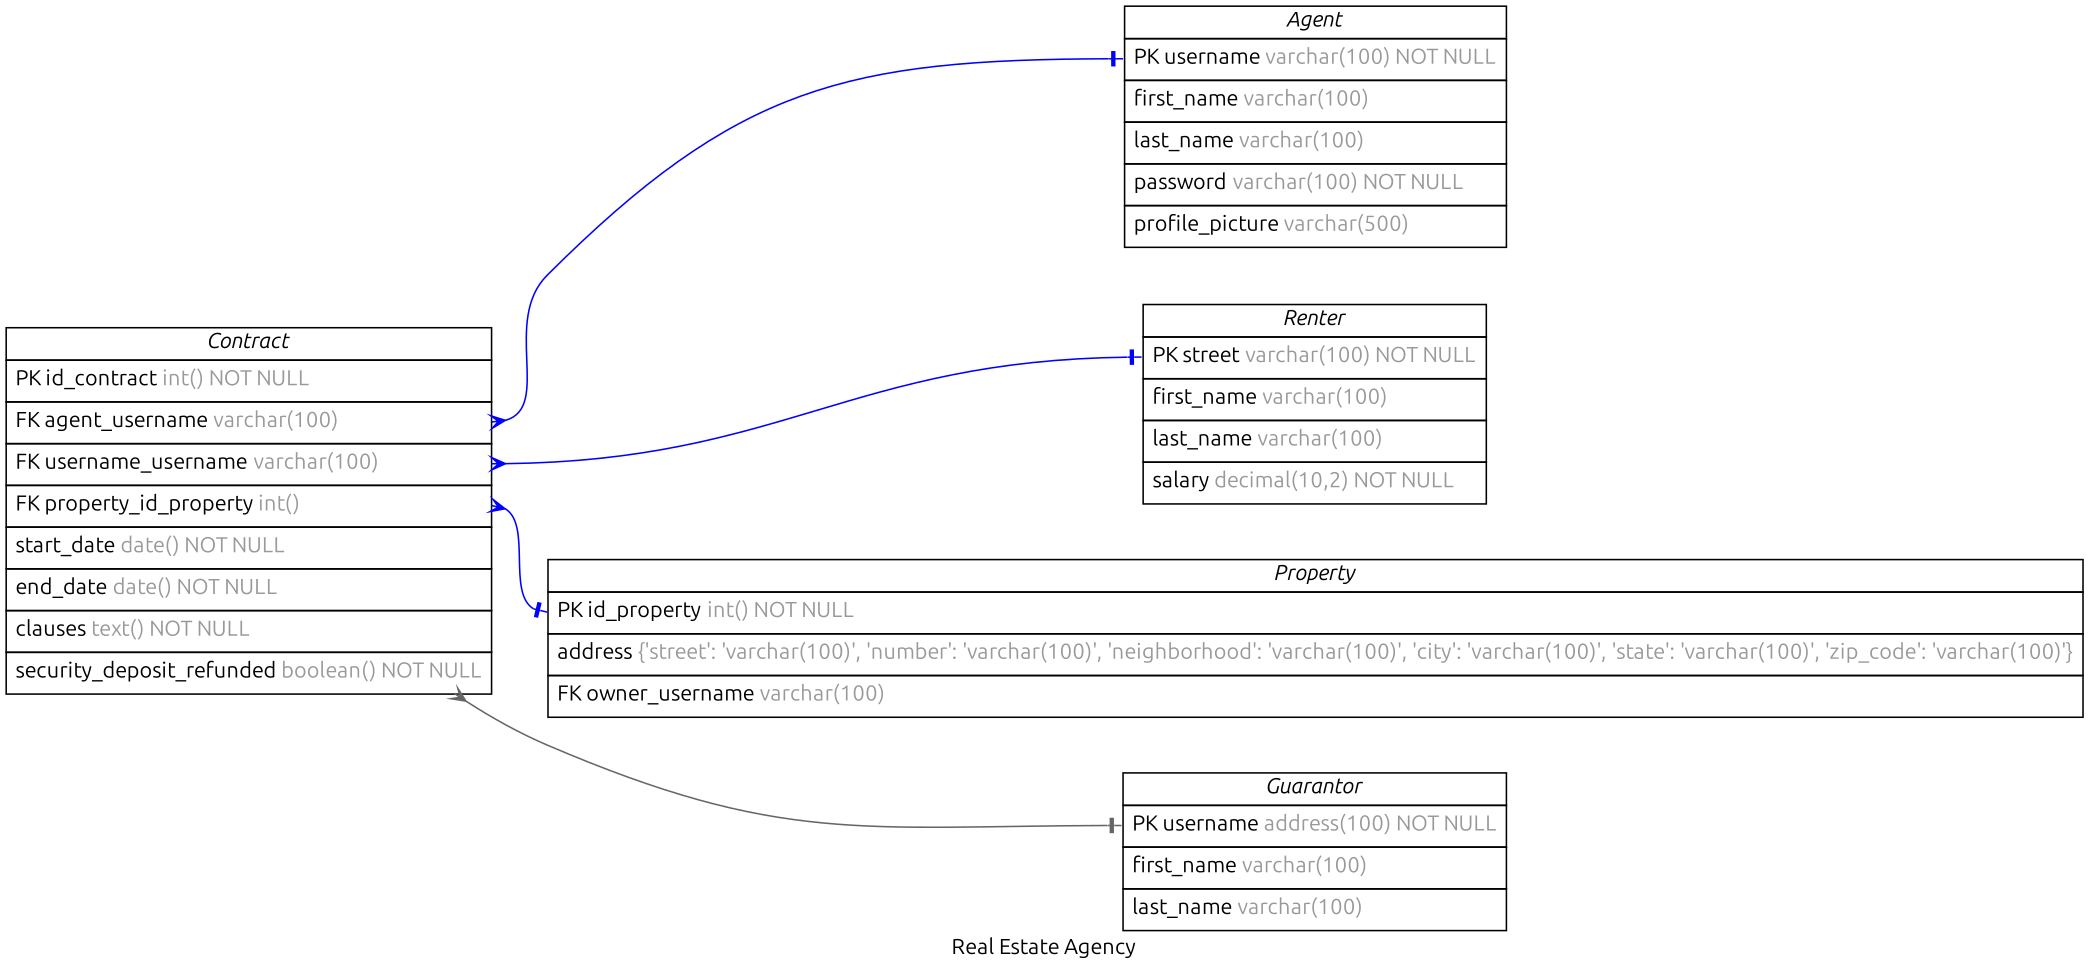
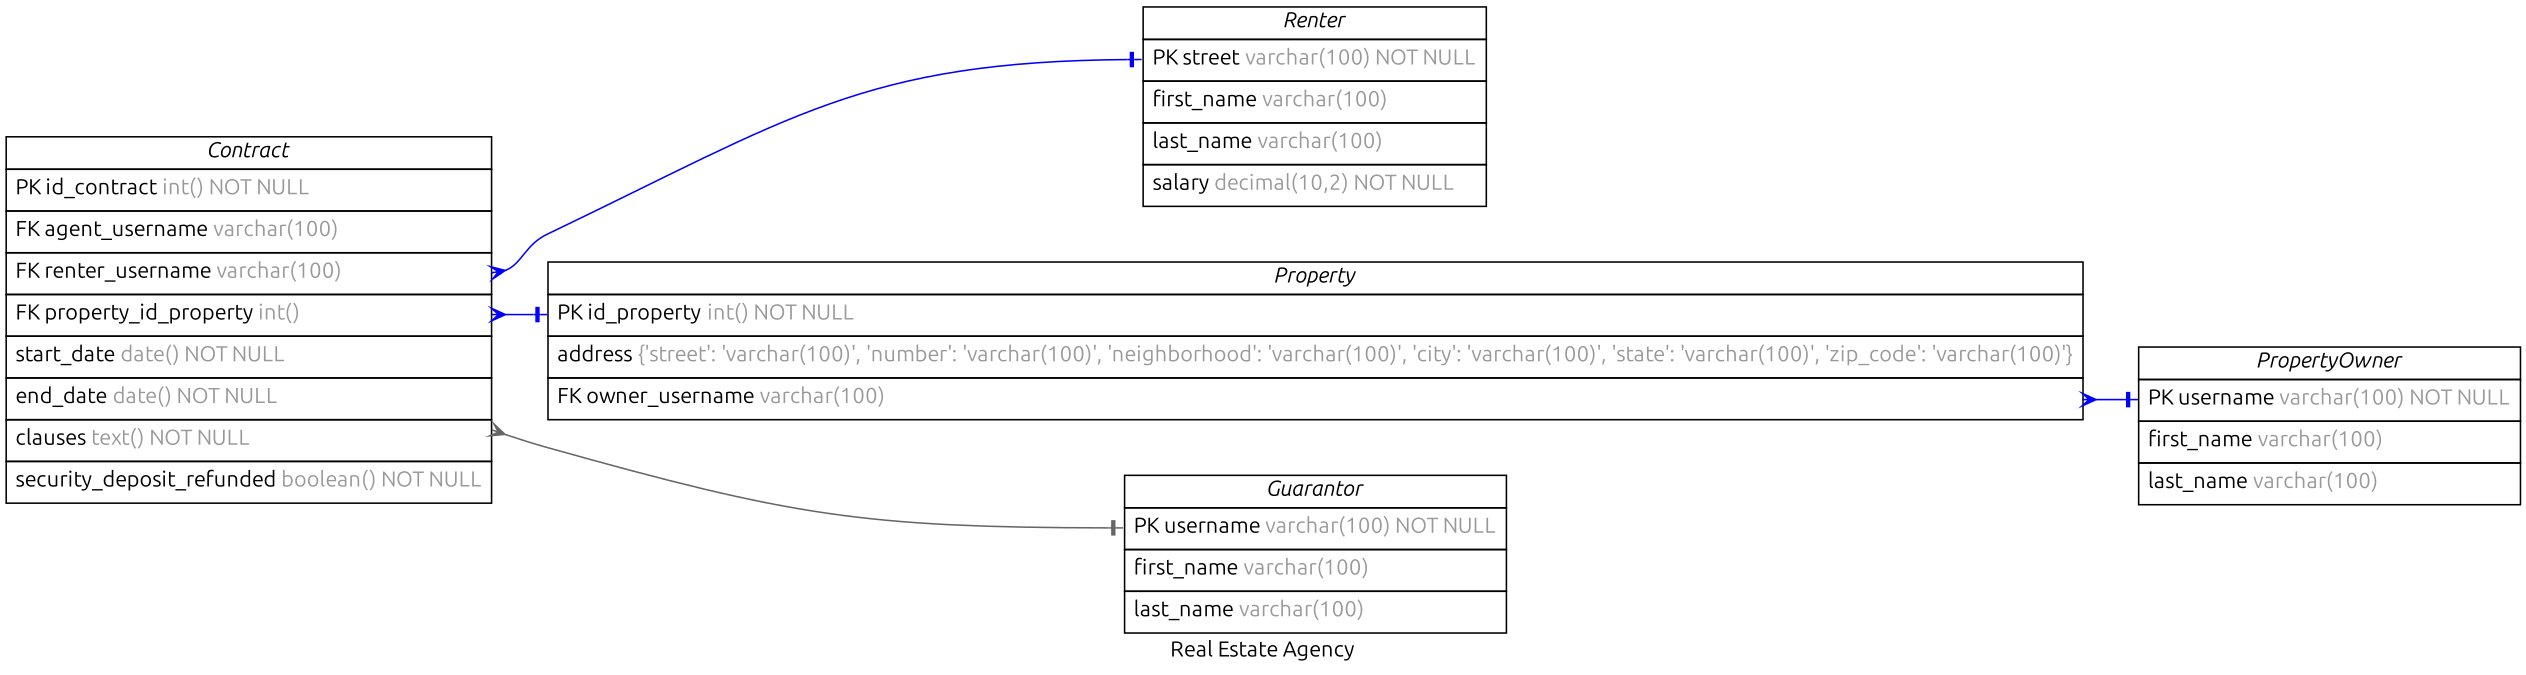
node "Agent": removed
node "PropertyOwner": added
node "Contract": text "FK username_username" -> "FK renter_username"
node "Guarantor": text "address(100) NOT NULL" -> "varchar(100) NOT NULL"
